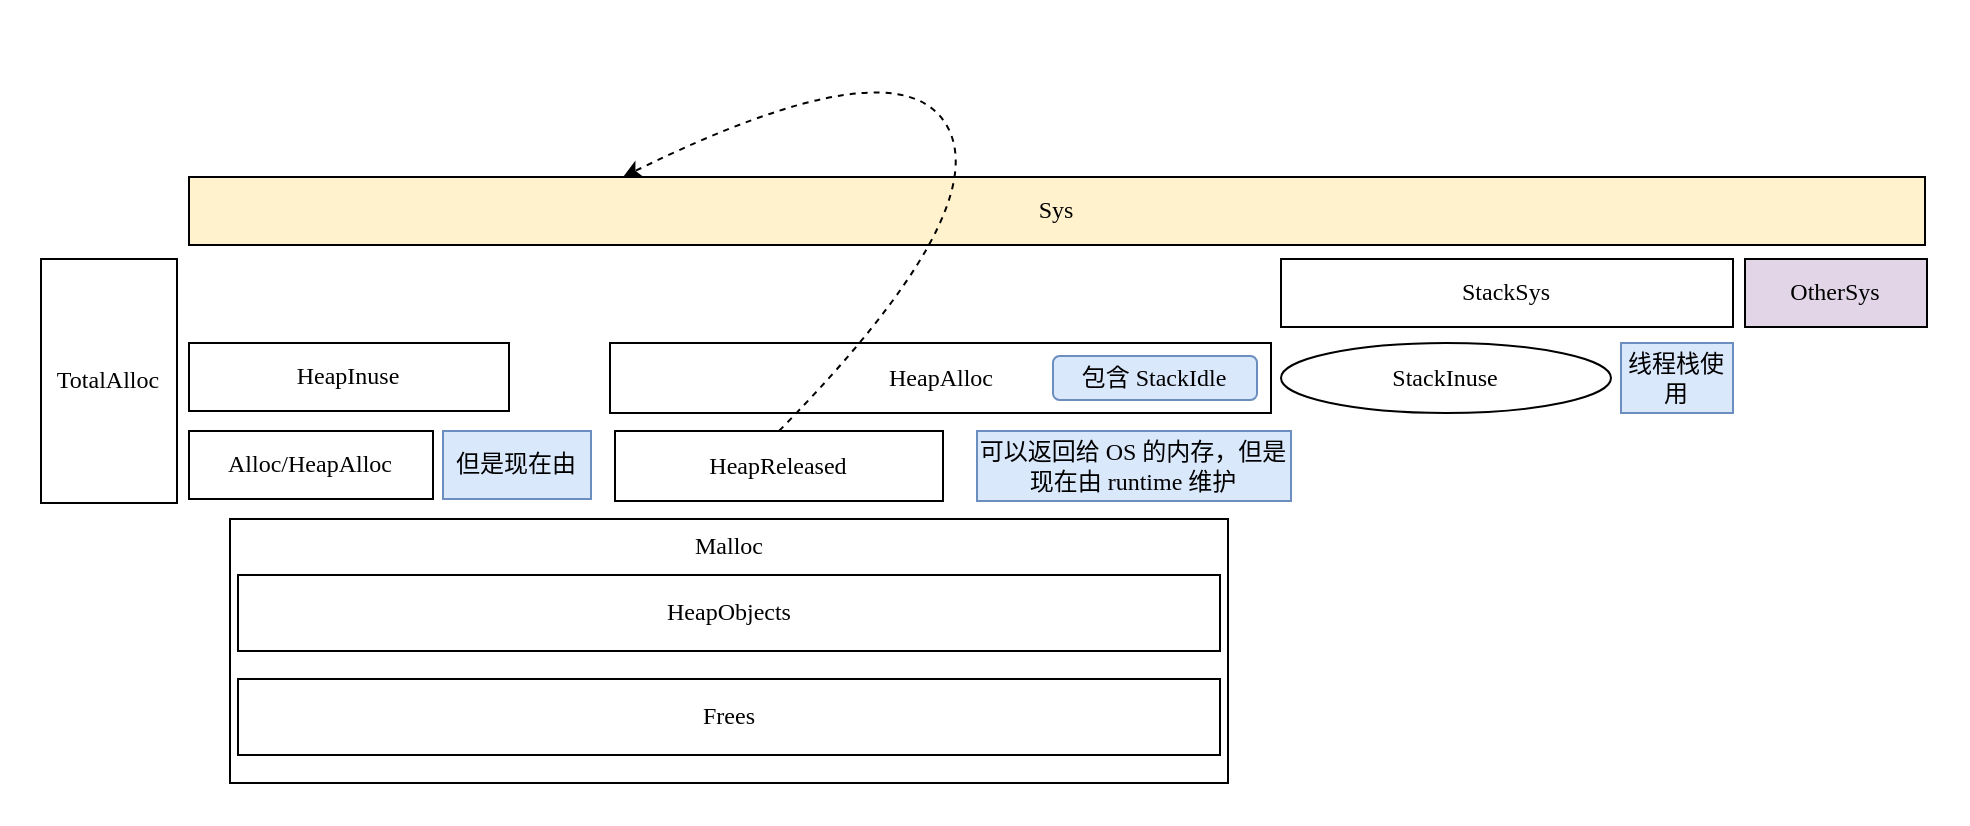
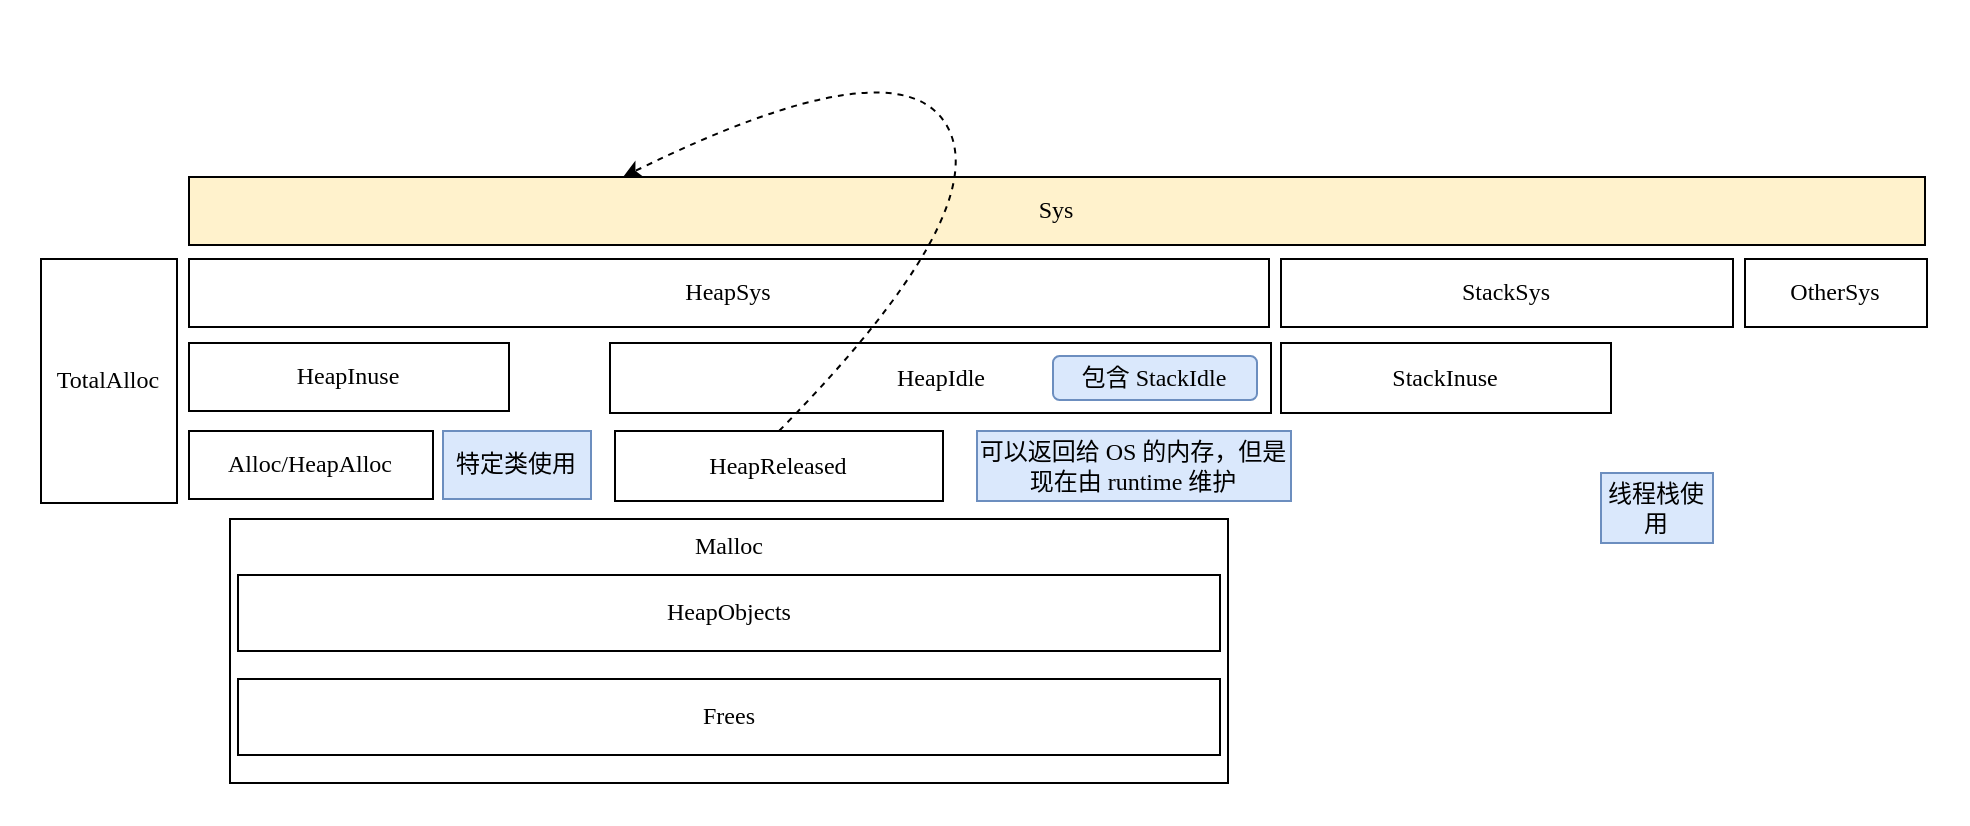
node "HeapSys": added
node "OtherSys": fillcolor #e1d5e7 -> #ffffff
node "StackInuse": shape ellipse -> rectangle
node "线程栈使用": moved (1677, 378) -> (1657, 508)
node "HeapAlloc": label "HeapAlloc" -> "HeapIdle"
node "但是现在由": label "但是现在由" -> "特定类使用"
